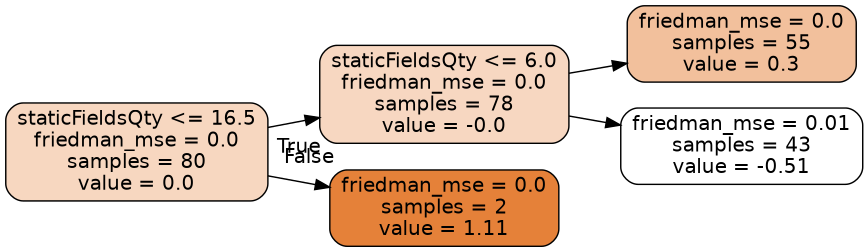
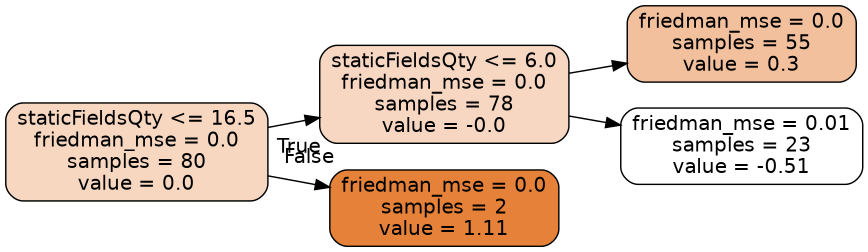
node "friedman_mse = 0.01 samples = 43 value = -0.51": label "friedman_mse = 0.01 samples = 43 value = -0.51" -> "friedman_mse = 0.01 samples = 23 value = -0.51"
